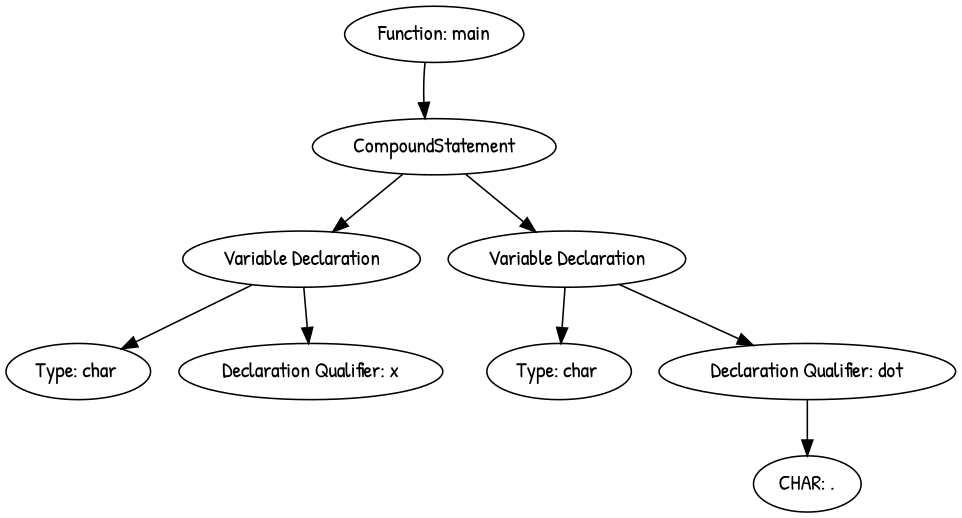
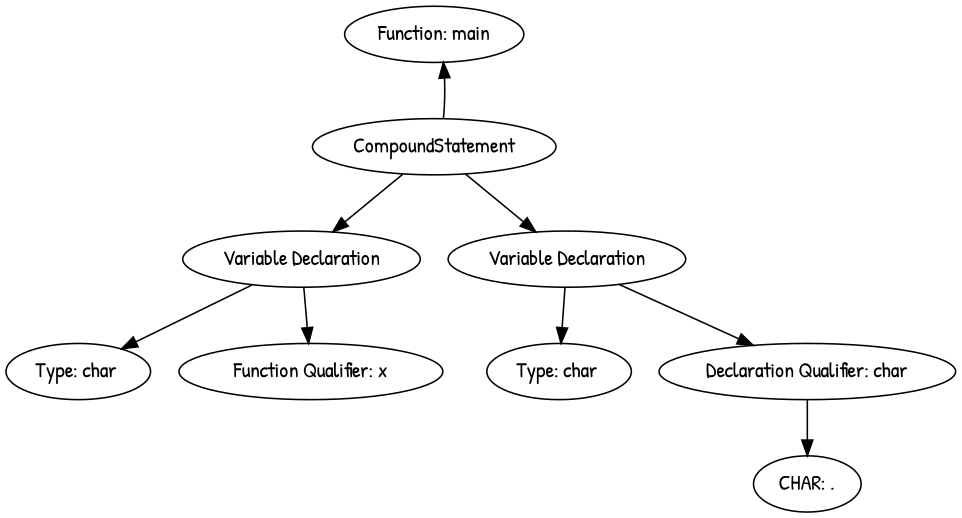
edge "Function: main" -> "CompoundStatement": reversed
node "Declaration Qualifier: x": label "Declaration Qualifier: x" -> "Function Qualifier: x"
node "Declaration Qualifier: dot": label "Declaration Qualifier: dot" -> "Declaration Qualifier: char"
